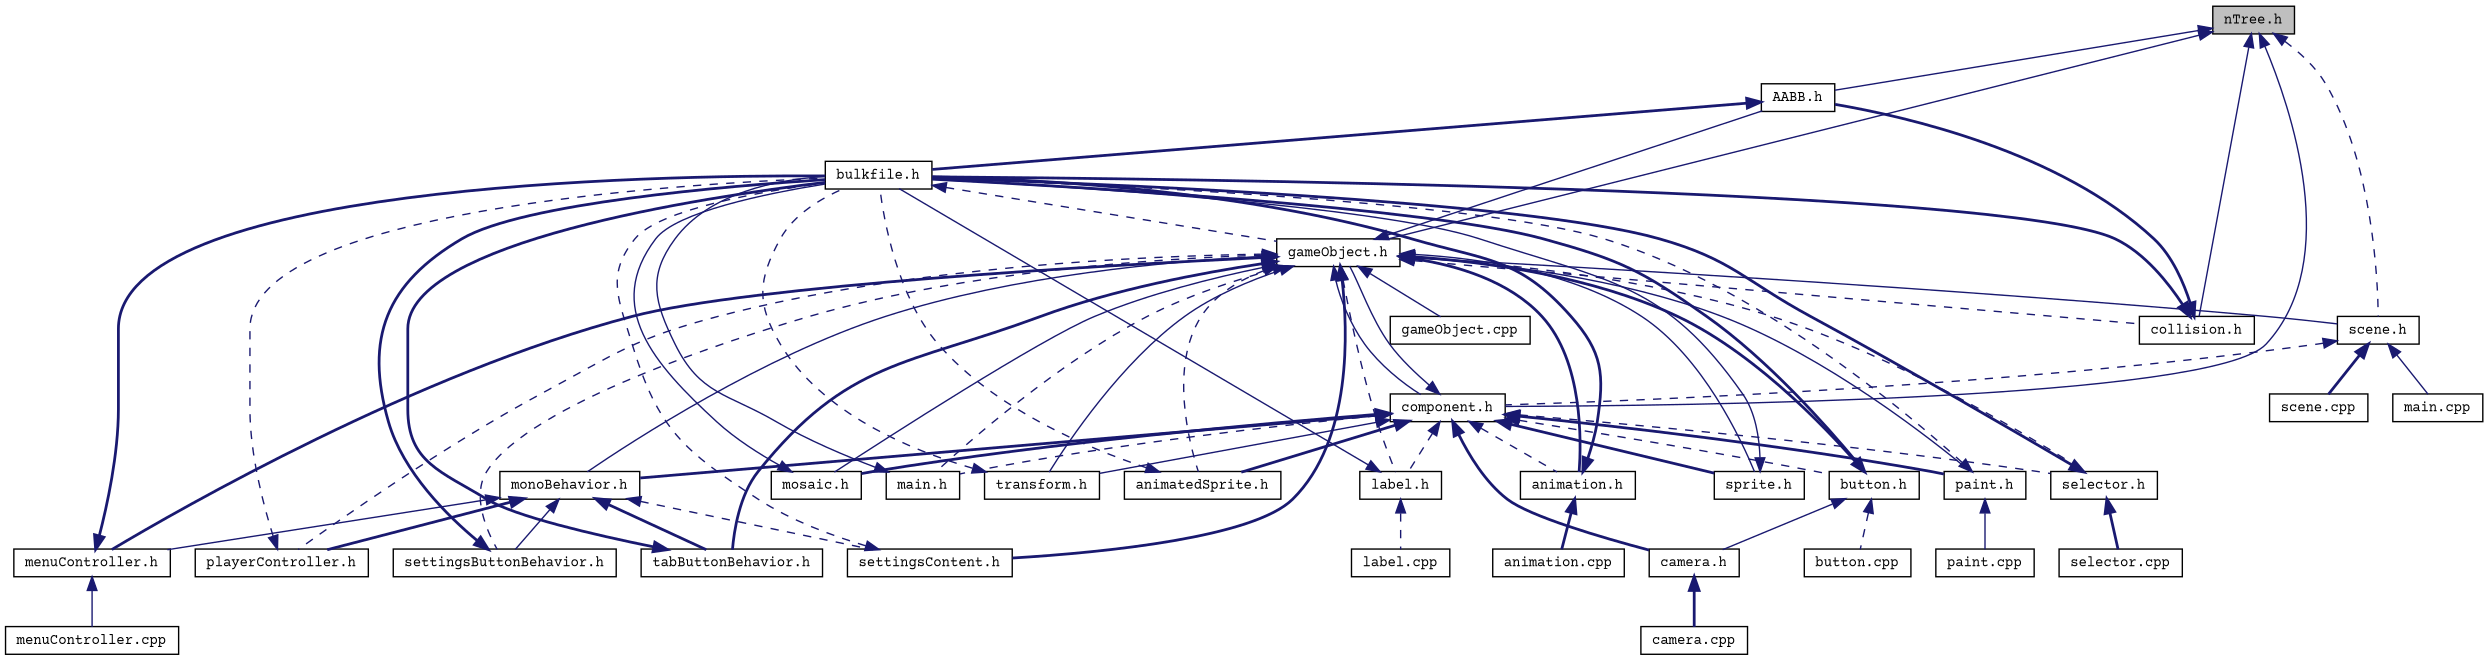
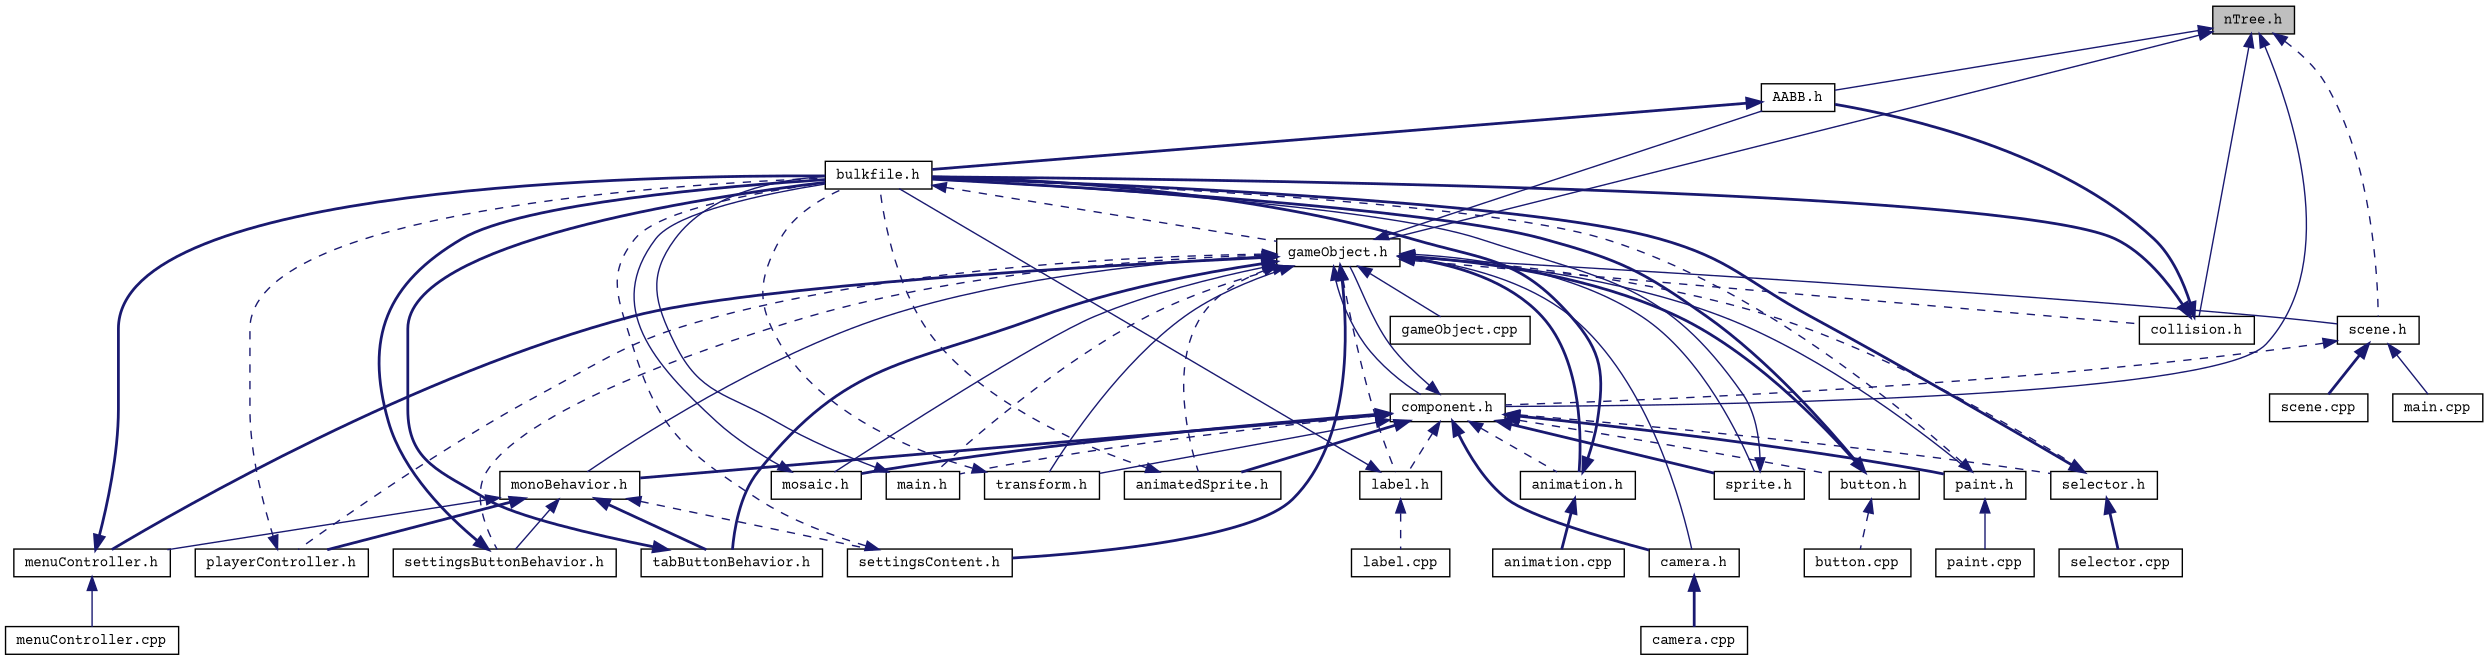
edge "camera.h" -> "button.h": now "camera.h" -> "gameObject.h"
